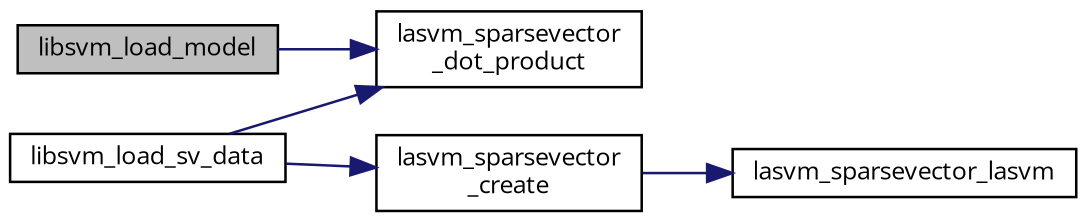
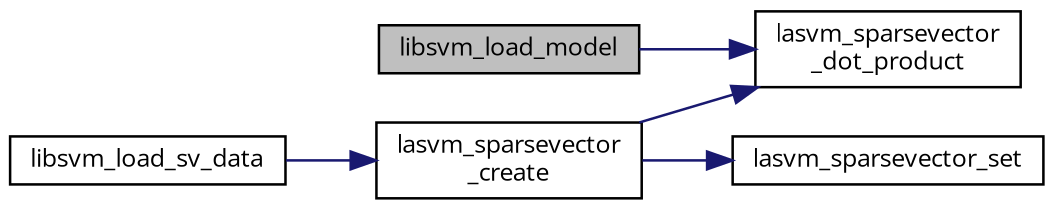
edge "libsvm_load_sv_data" -> "lasvm_sparsevector _dot_product": now "lasvm_sparsevector _create" -> "lasvm_sparsevector _dot_product"
node "lasvm_sparsevector_lasvm": label "lasvm_sparsevector_lasvm" -> "lasvm_sparsevector_set"
